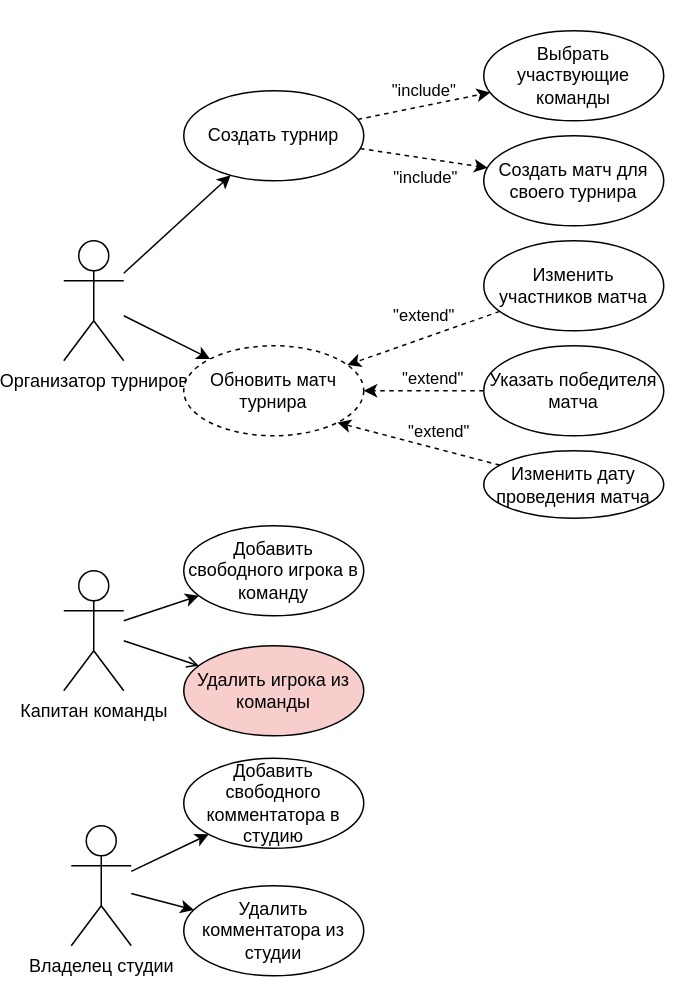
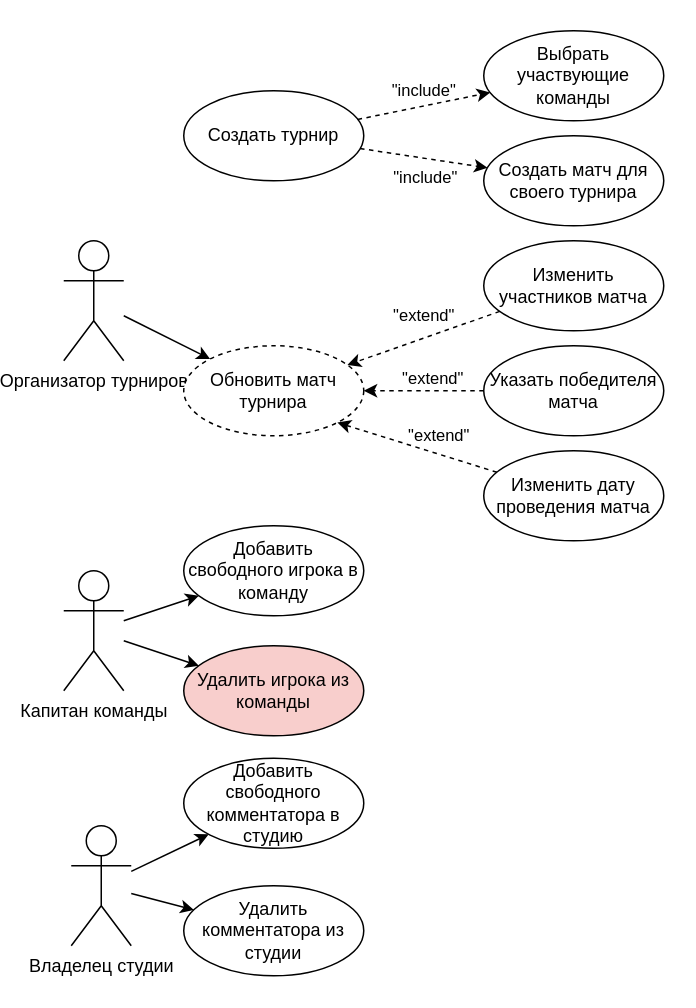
edge "Организатор турниров" -> "Создать турнир": removed
node "Изменить дату проведения матча": size 180x68 -> 180x90
edge "Капитан команды" -> "Удалить игрока из команды": arrowhead open -> classic
